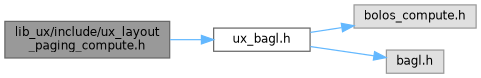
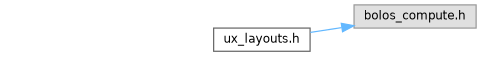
node "lib_ux/include/ux_layout _paging_compute.h": removed
node "ux_bagl.h": label "ux_bagl.h" -> "ux_layouts.h"
node "bagl.h": removed
